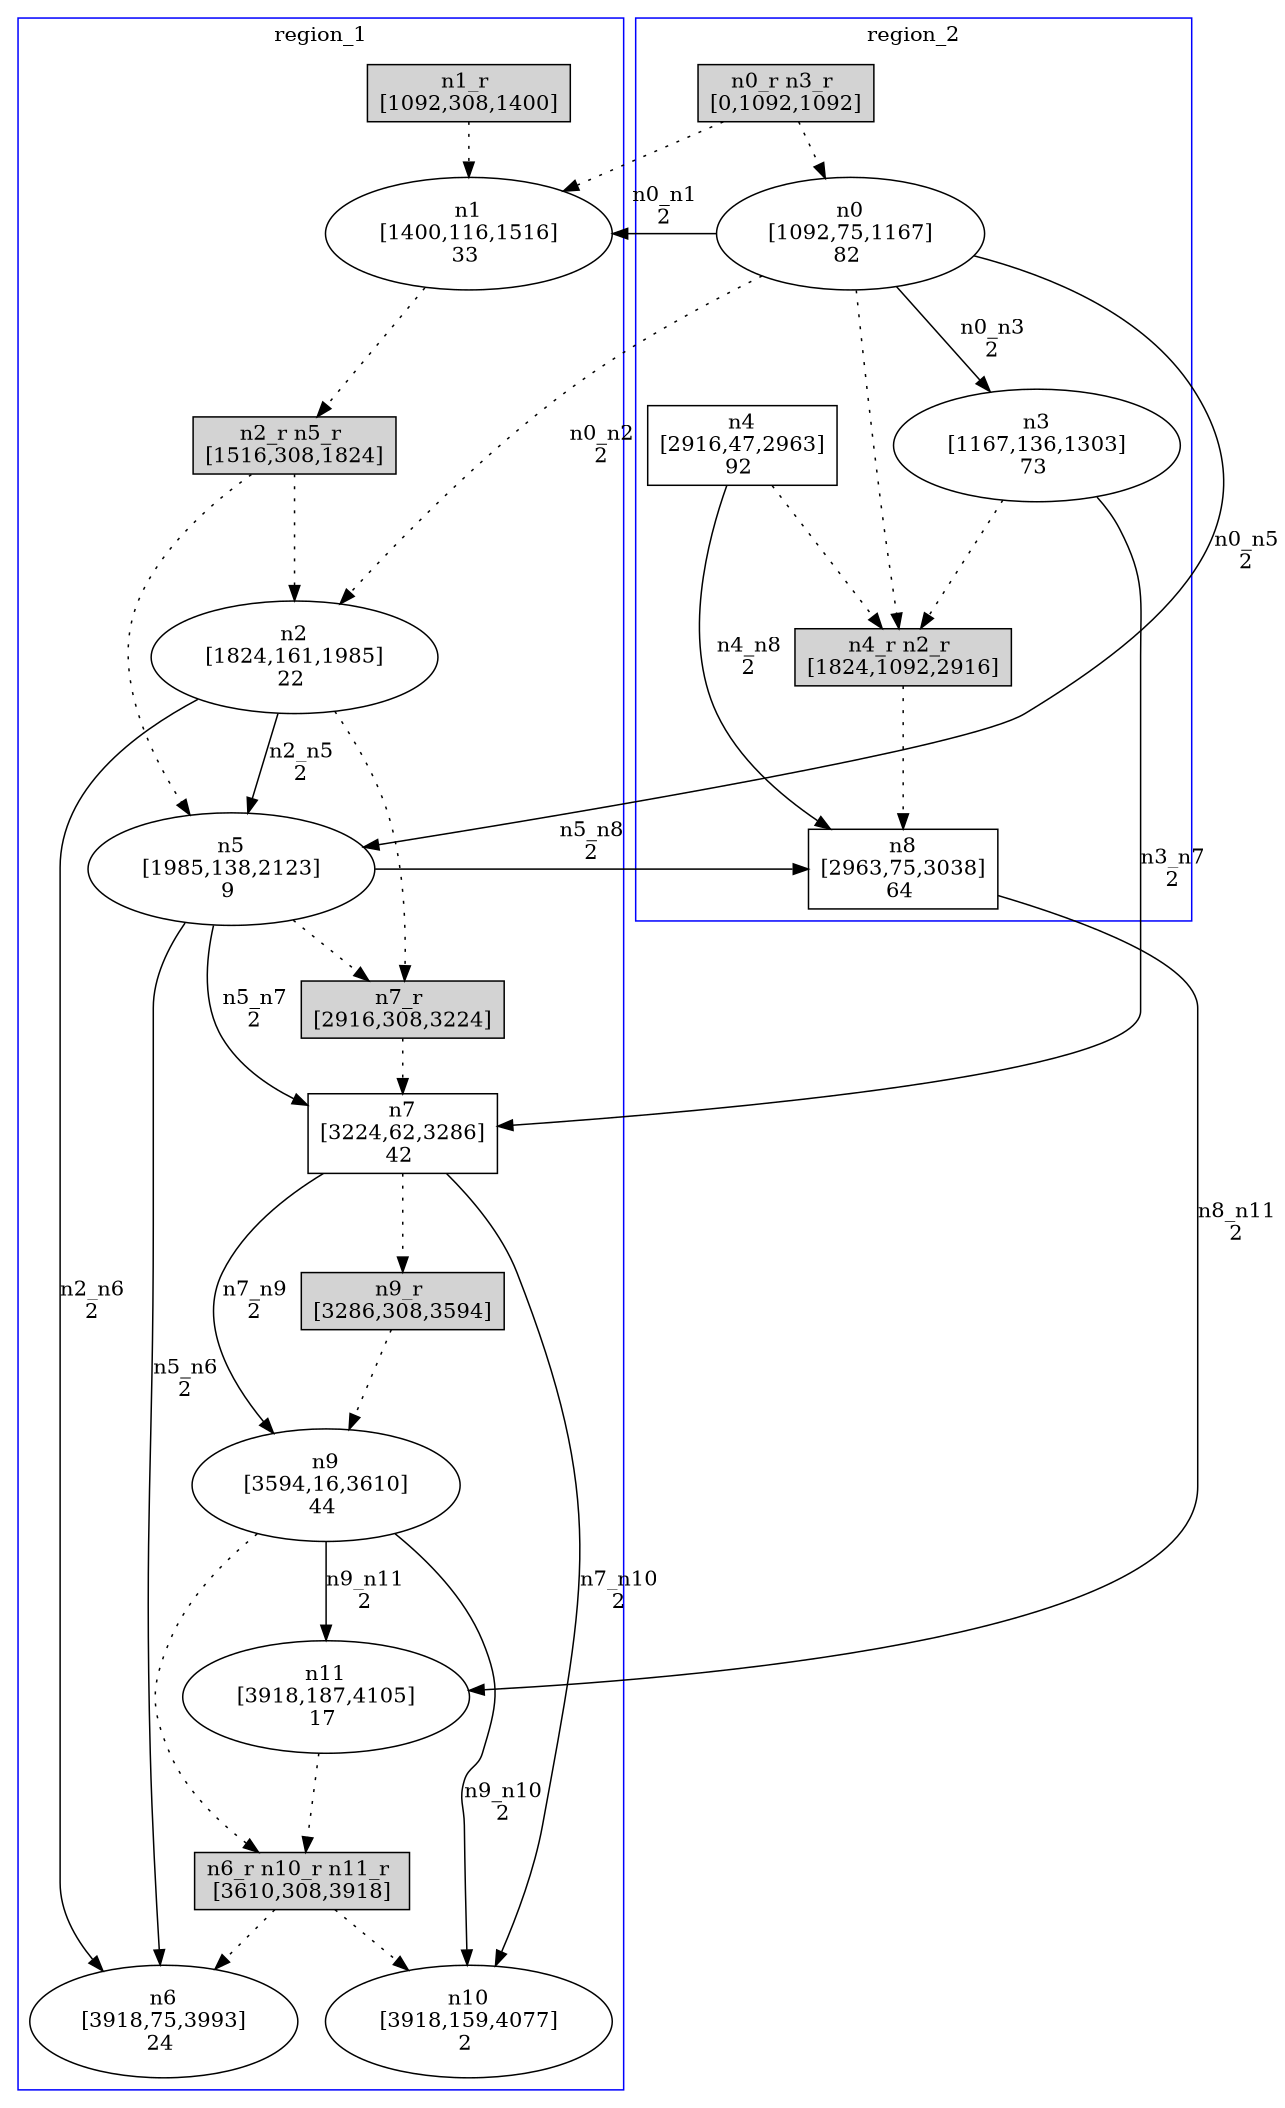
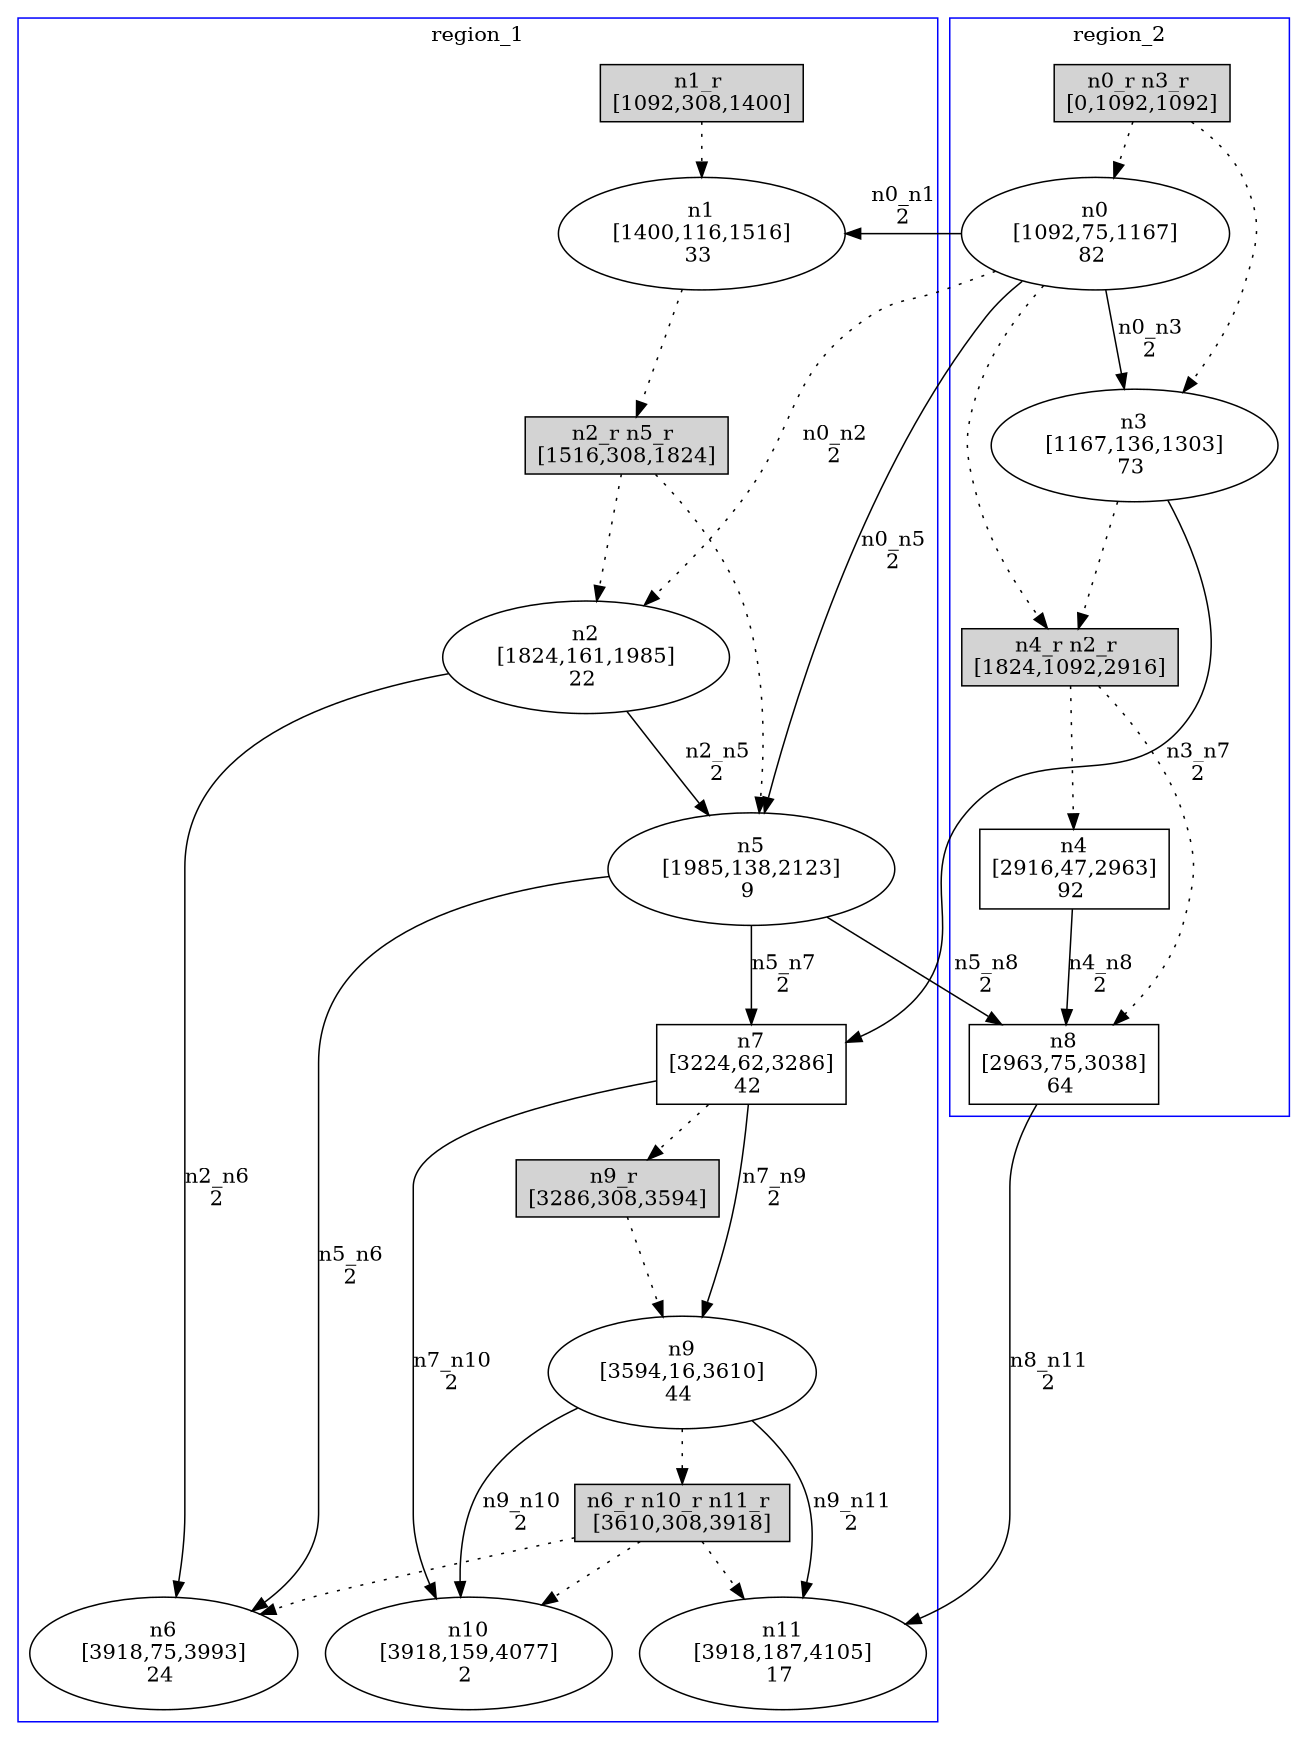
edge "n0_r n3_r [0,1092,1092]" -> "n1 [1400,116,1516] 33": now "n0_r n3_r [0,1092,1092]" -> "n3 [1167,136,1303] 73"
edge "n4 [2916,47,2963] 92" -> "n4_r n2_r [1824,1092,2916]": reversed
node "n7_r [2916,308,3224]": removed
edge "n11 [3918,187,4105] 17" -> "n6_r n10_r n11_r [3610,308,3918]": reversed
